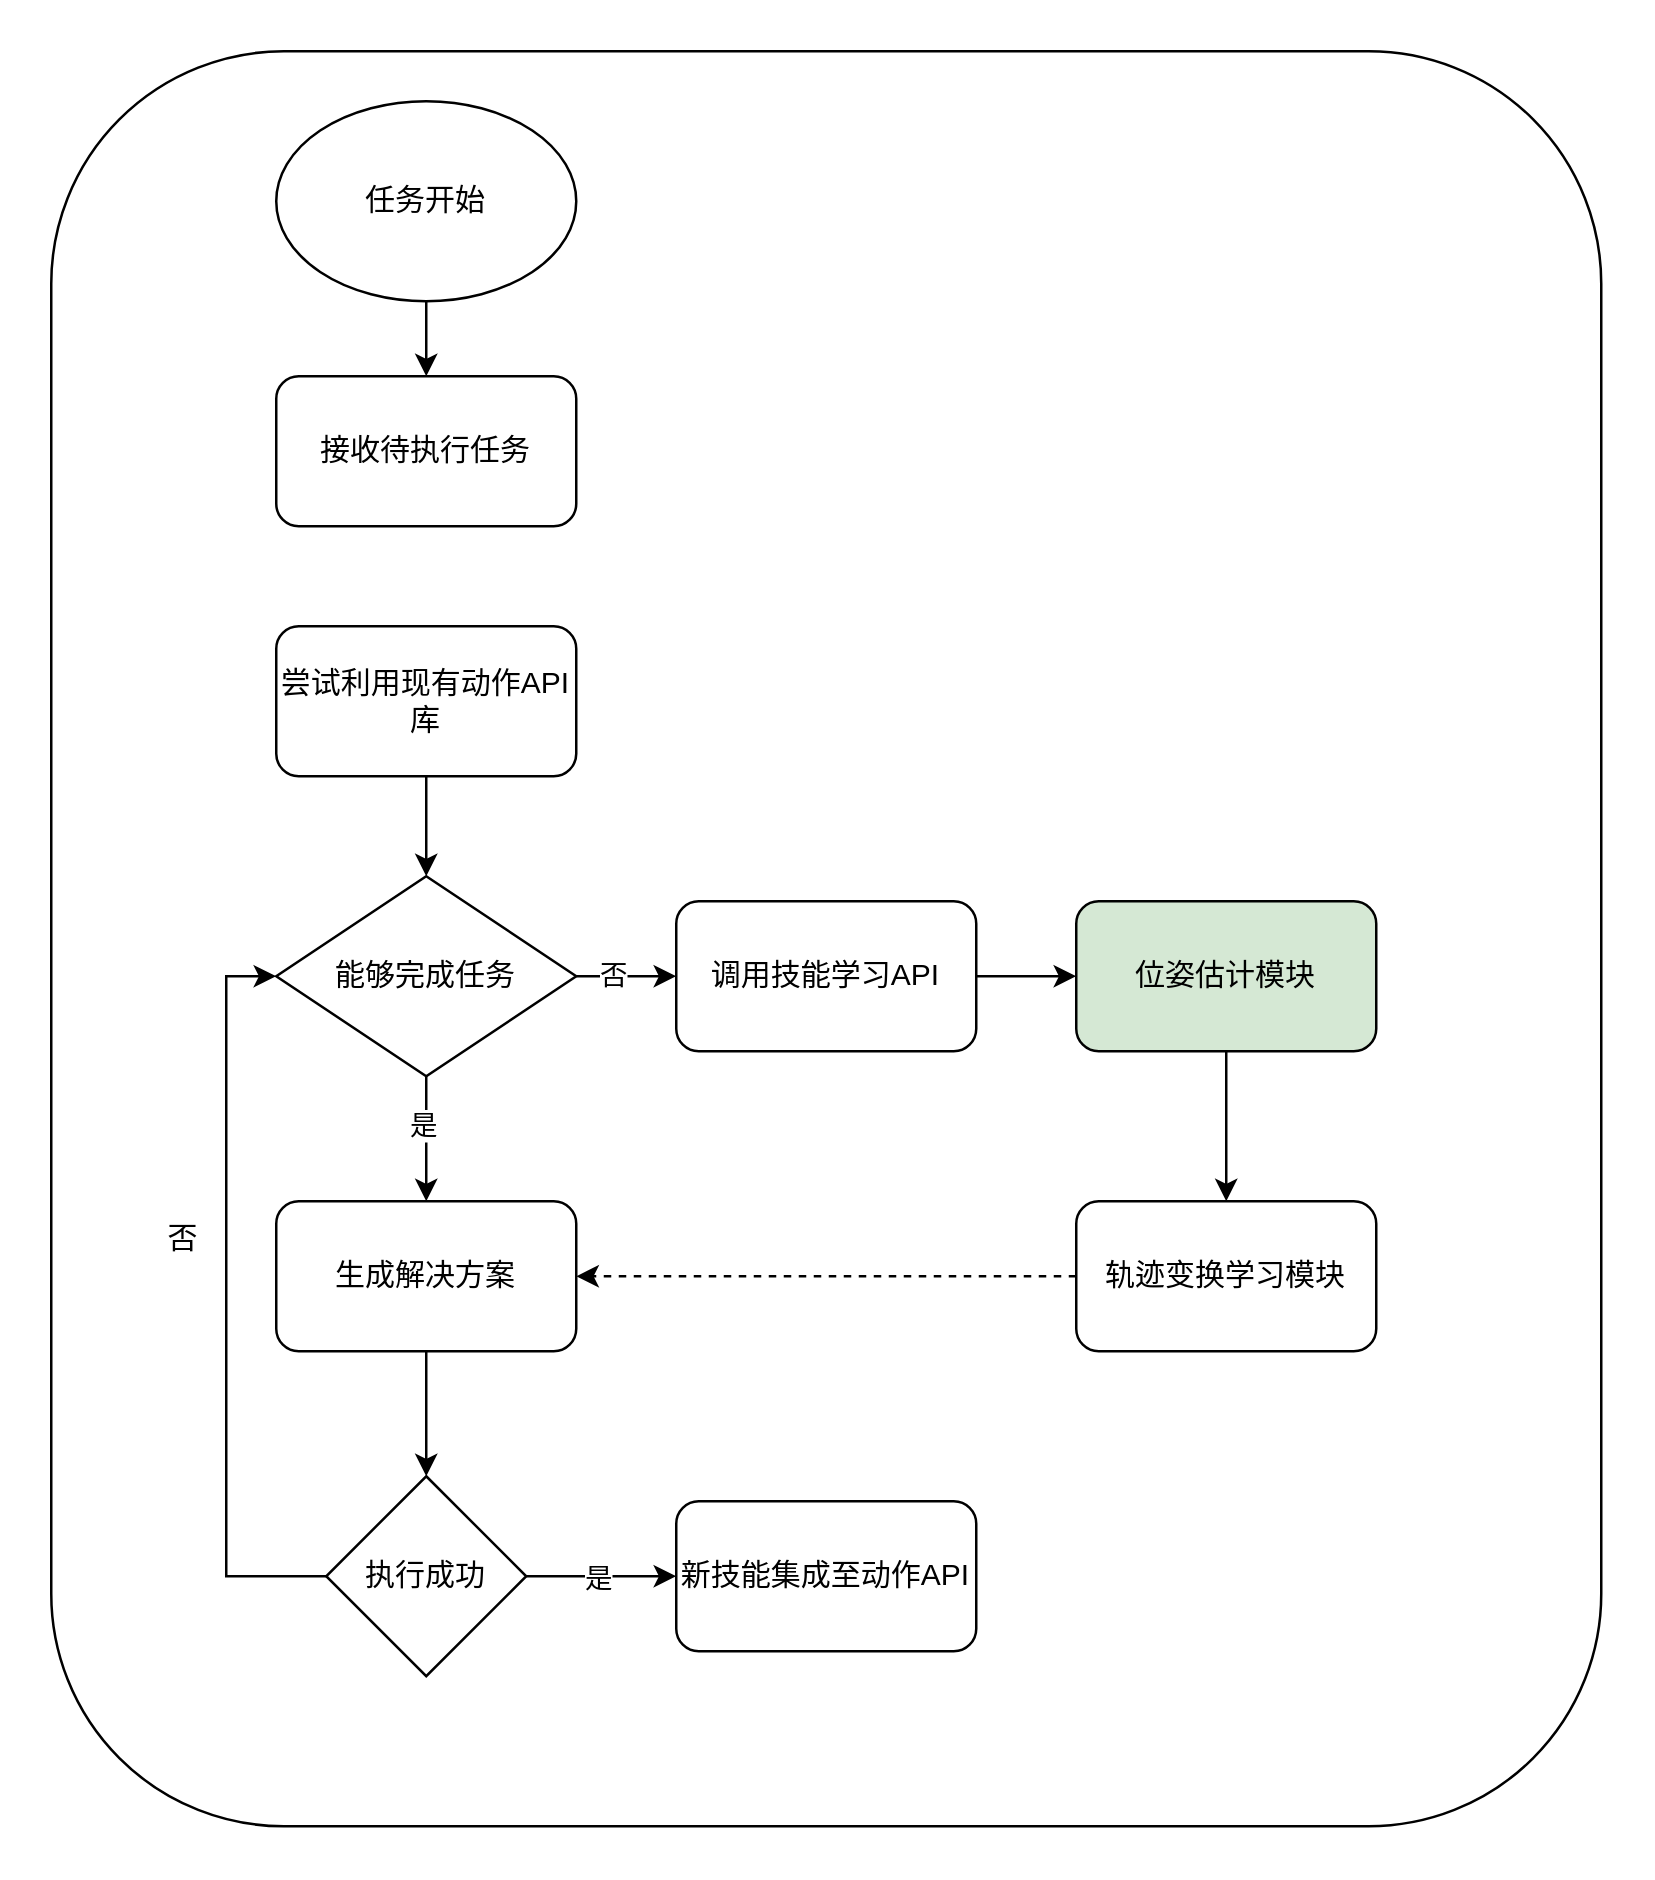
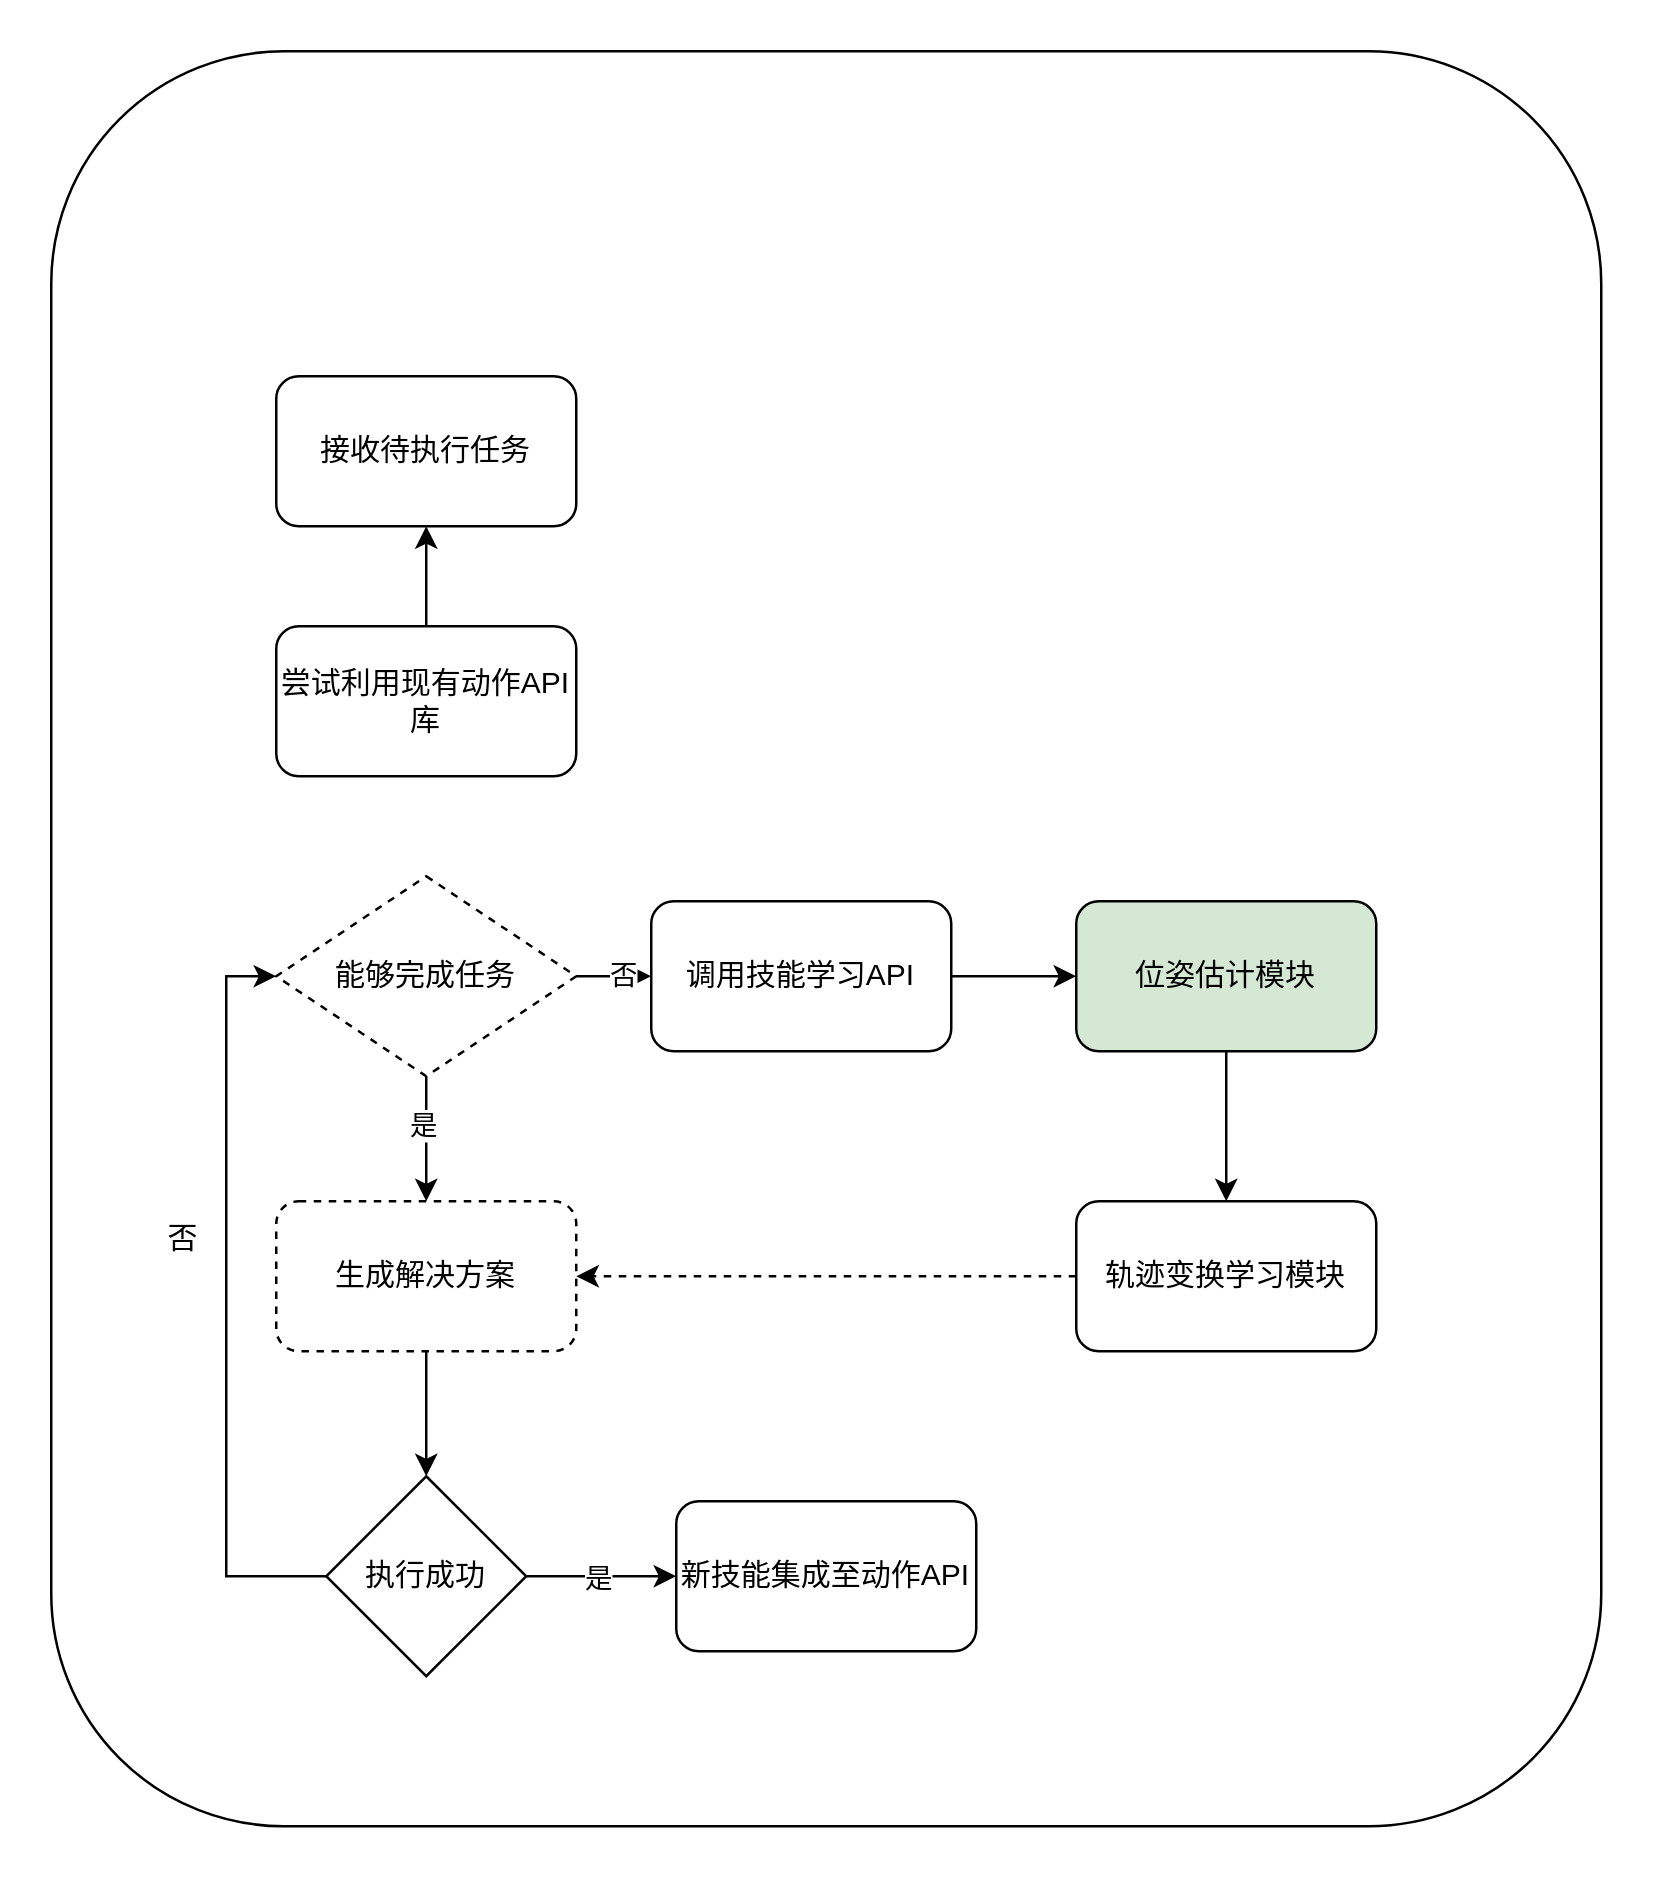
node "任务开始": removed
edge "任务开始" -> "接收待执行任务": removed
edge "尝试利用现有动作API 库" -> "能够完成任务": now "尝试利用现有动作API 库" -> "接收待执行任务"
node "能够完成任务": style solid -> dashed
node "调用技能学习API": moved (826, 976) -> (801, 976)
node "生成解决方案": style solid -> dashed
